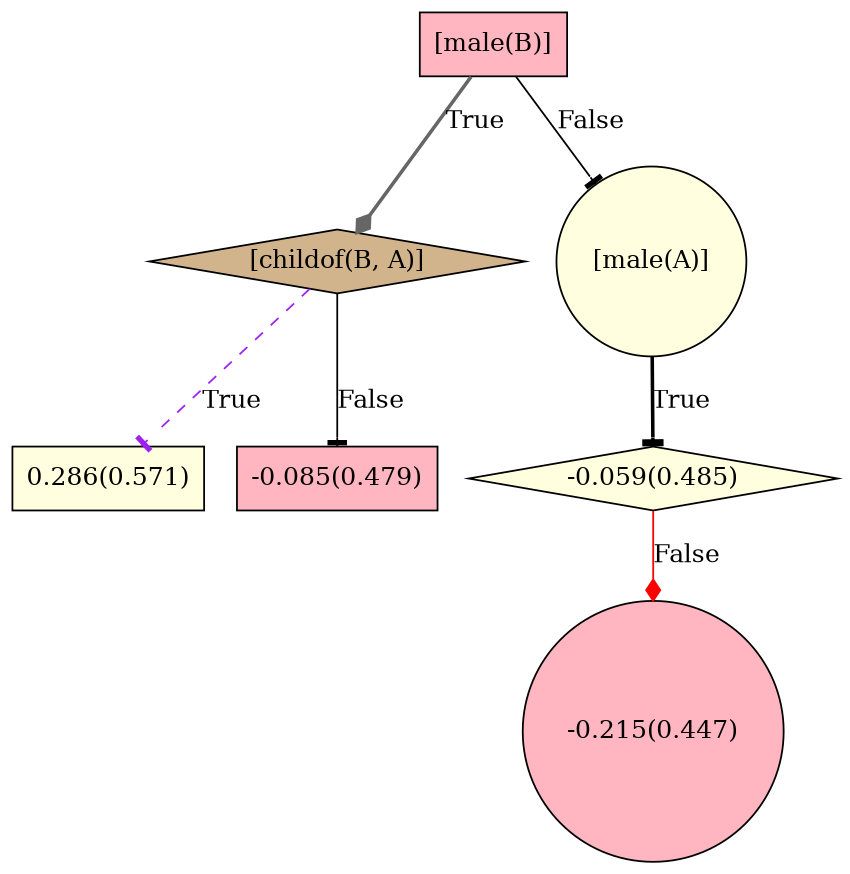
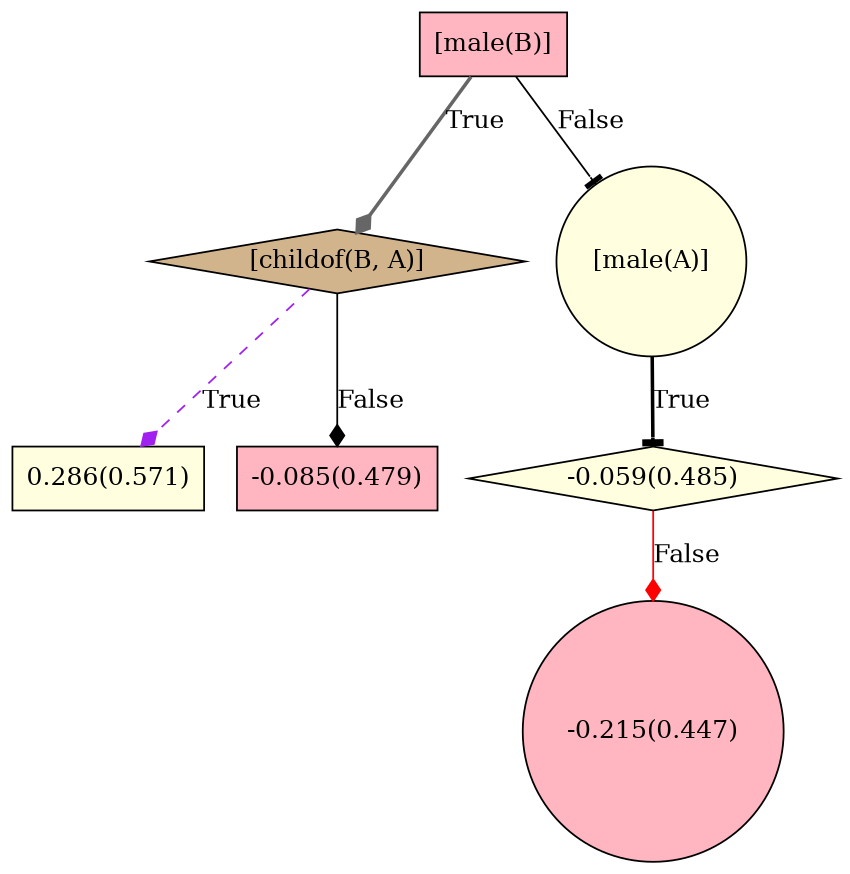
edge "[childof(B, A)]" -> "0.286(0.571)": arrowhead tee -> diamond
edge "[childof(B, A)]" -> "-0.085(0.479)": arrowhead tee -> diamond
